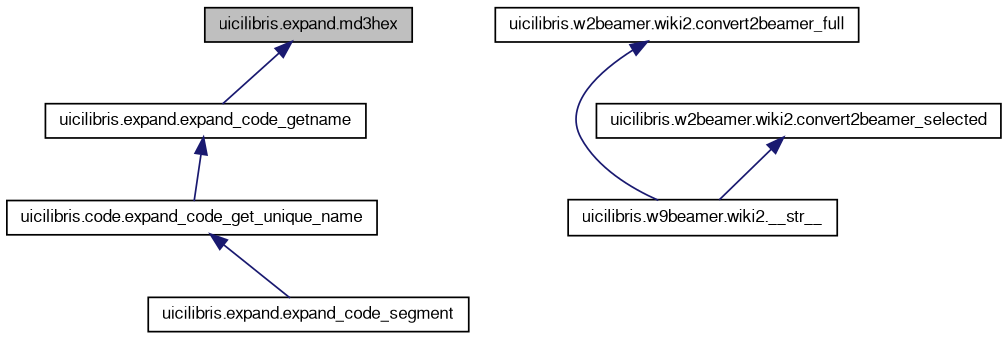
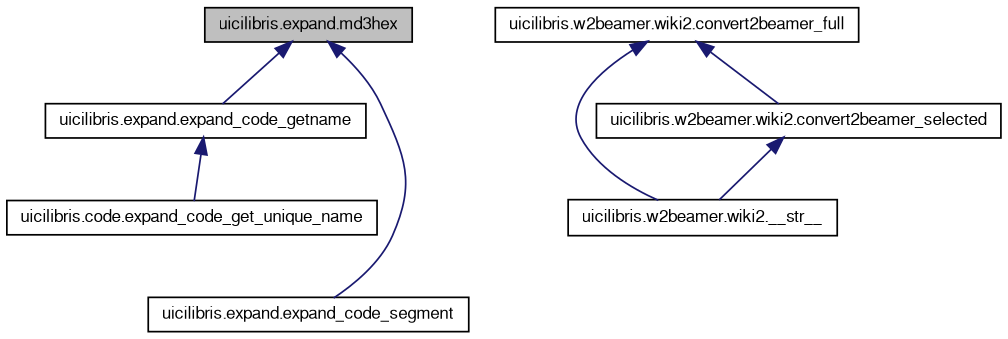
edge "uicilibris.w2beamer.wiki2.convert2beamer_selected" -> "uicilibris.w2beamer.wiki2.convert2beamer_full": added
node "uicilibris.w9beamer.wiki2.__str__": label "uicilibris.w9beamer.wiki2.__str__" -> "uicilibris.w2beamer.wiki2.__str__"
edge "uicilibris.expand.expand_code_segment" -> "uicilibris.code.expand_code_get_unique_name": now "uicilibris.expand.expand_code_segment" -> "uicilibris.expand.md3hex"
